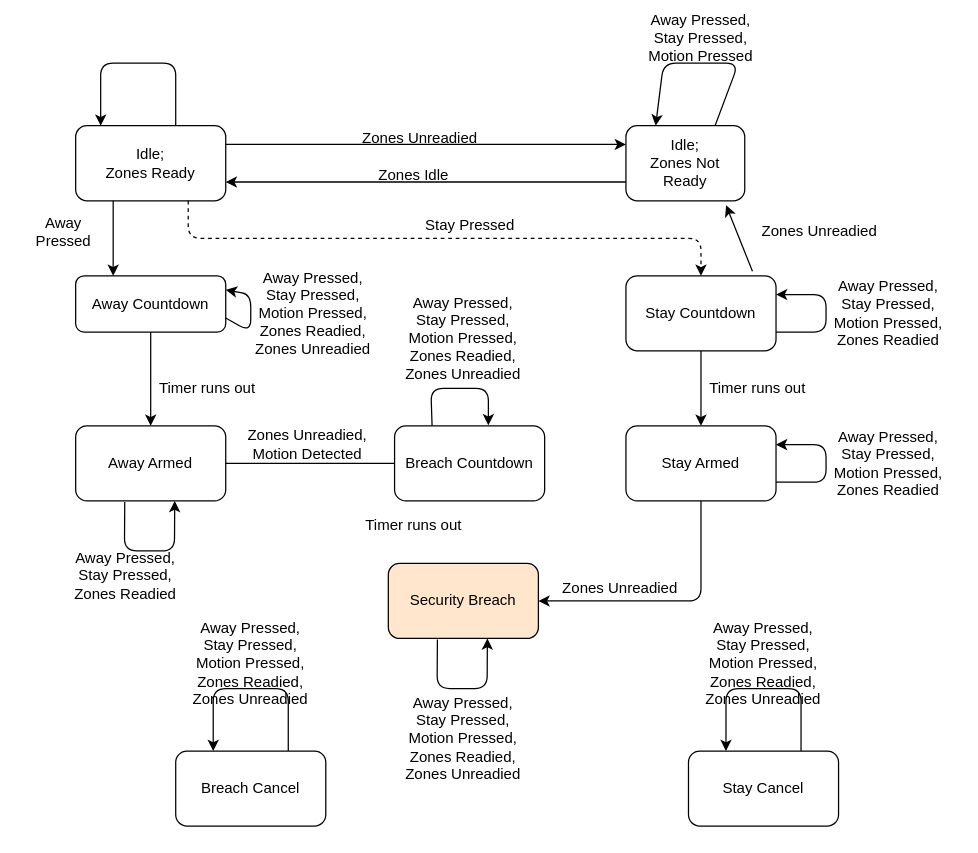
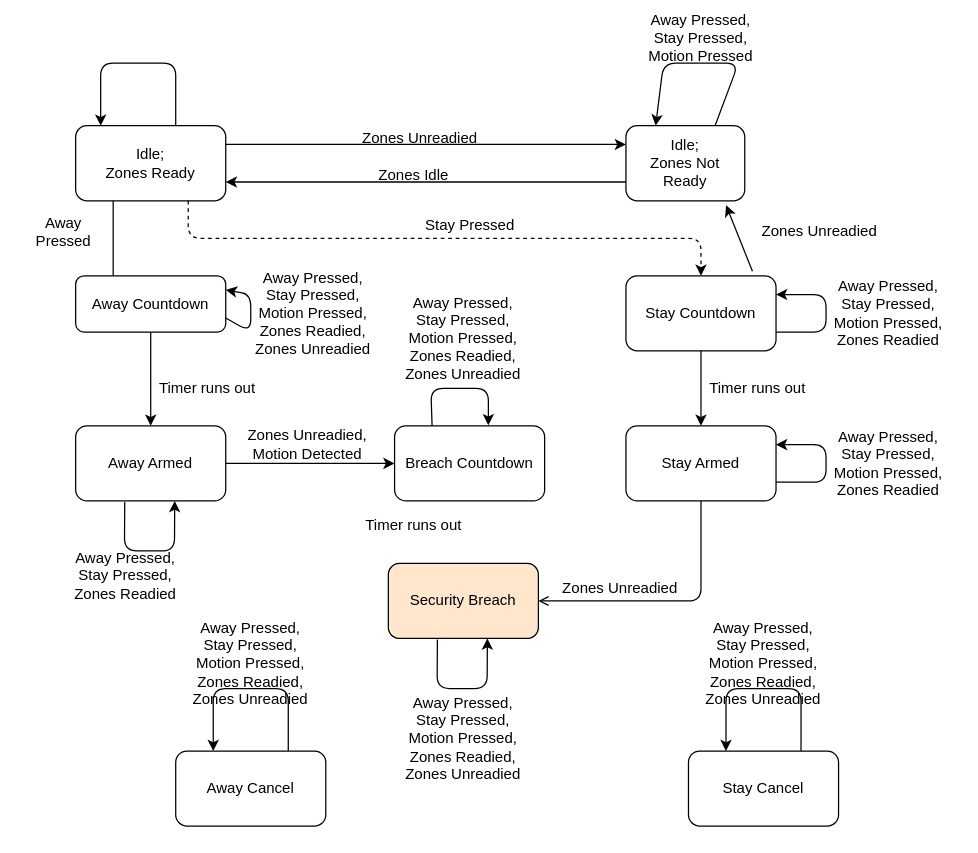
edge "Idle; Zones Ready" -> "Away Countdown": arrowhead classic -> none
edge "Away Armed" -- "Breach Countdown": arrowhead none -> classic
edge "Stay Armed" -> "Security Breach": arrowhead classic -> open
node "Breach Cancel": label "Breach Cancel" -> "Away Cancel"
